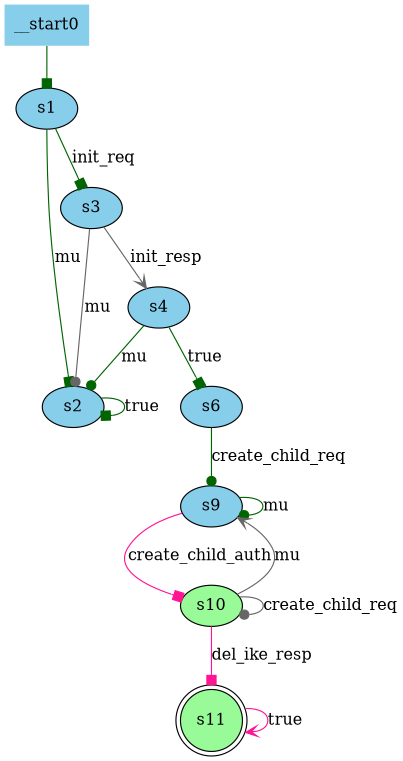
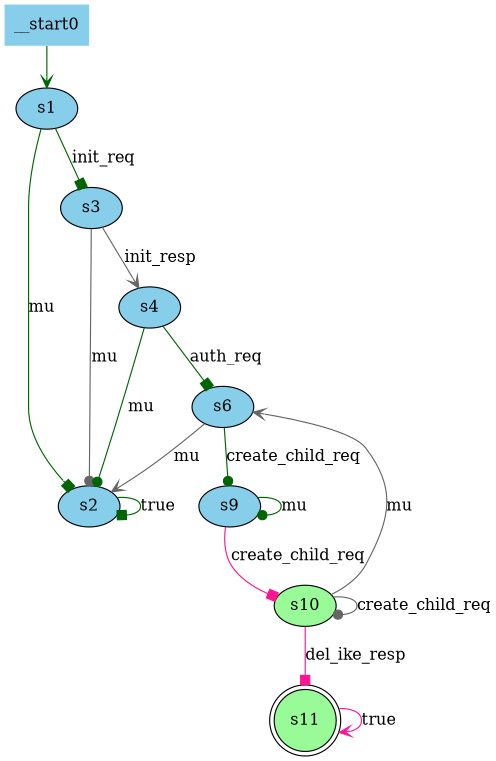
edge "__start0" -> "s1": arrowhead box -> vee
edge "s4" -> "s6": label "true" -> "auth_req"
edge "s6" -> "s2": added, label "mu"
edge "s9" -> "s10": label "create_child_auth" -> "create_child_req"
edge "s10" -> "s9": now "s10" -> "s6"
